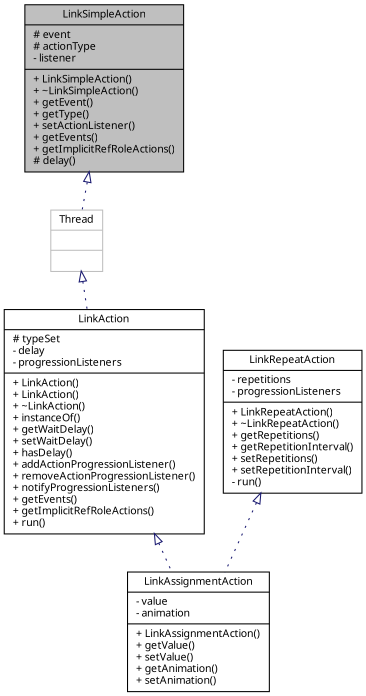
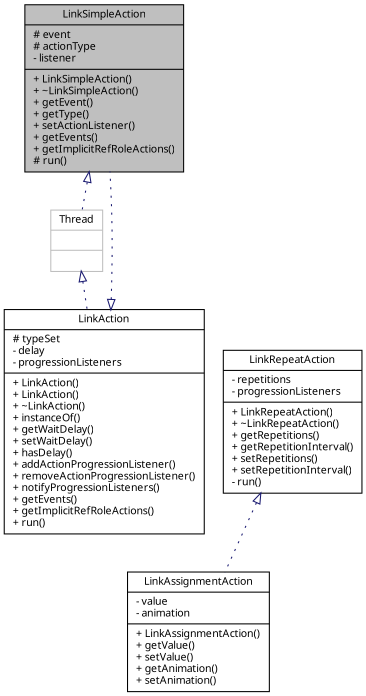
node "LinkSimpleAction": text "# delay()" -> "# run()"
edge "LinkAssignmentAction" -> "LinkAction": now "LinkSimpleAction" -> "LinkAction"
